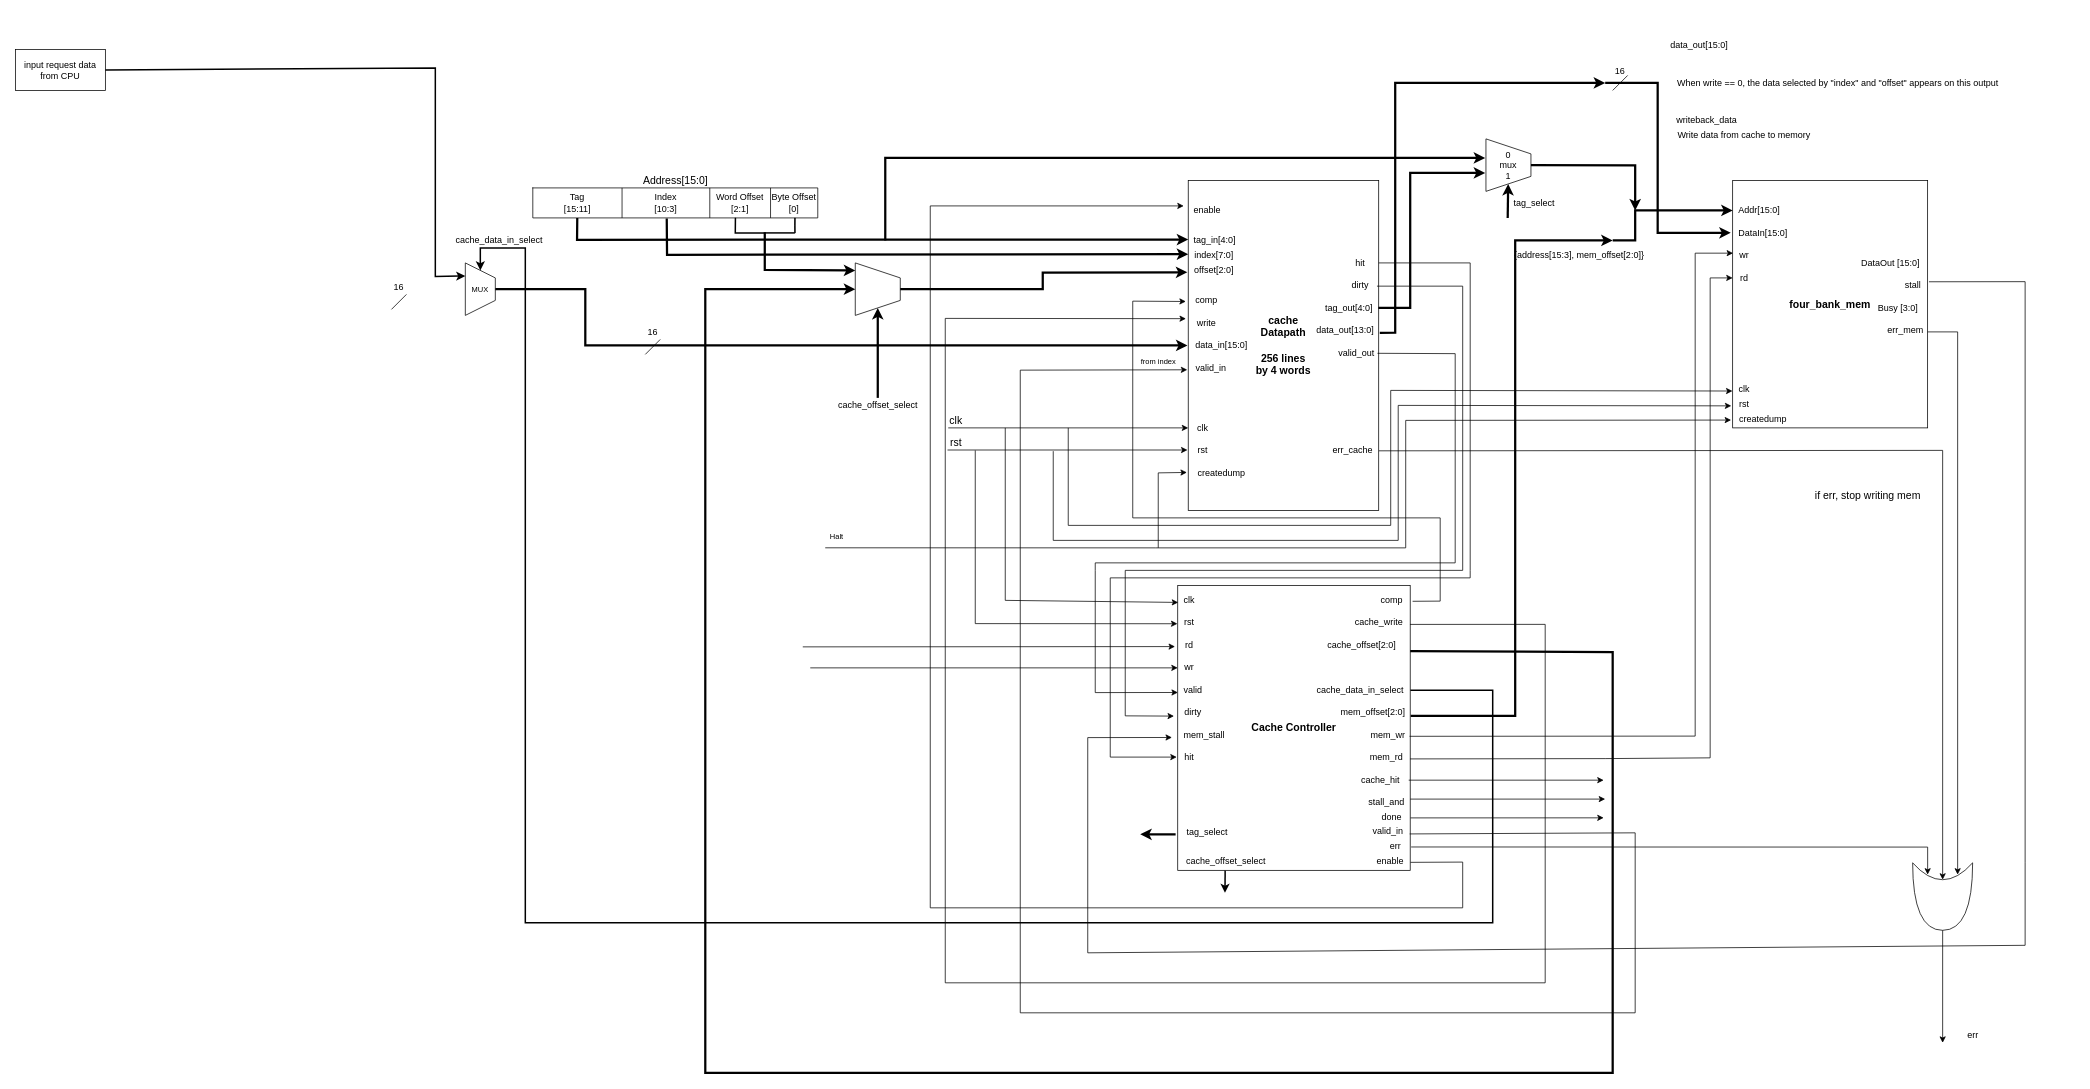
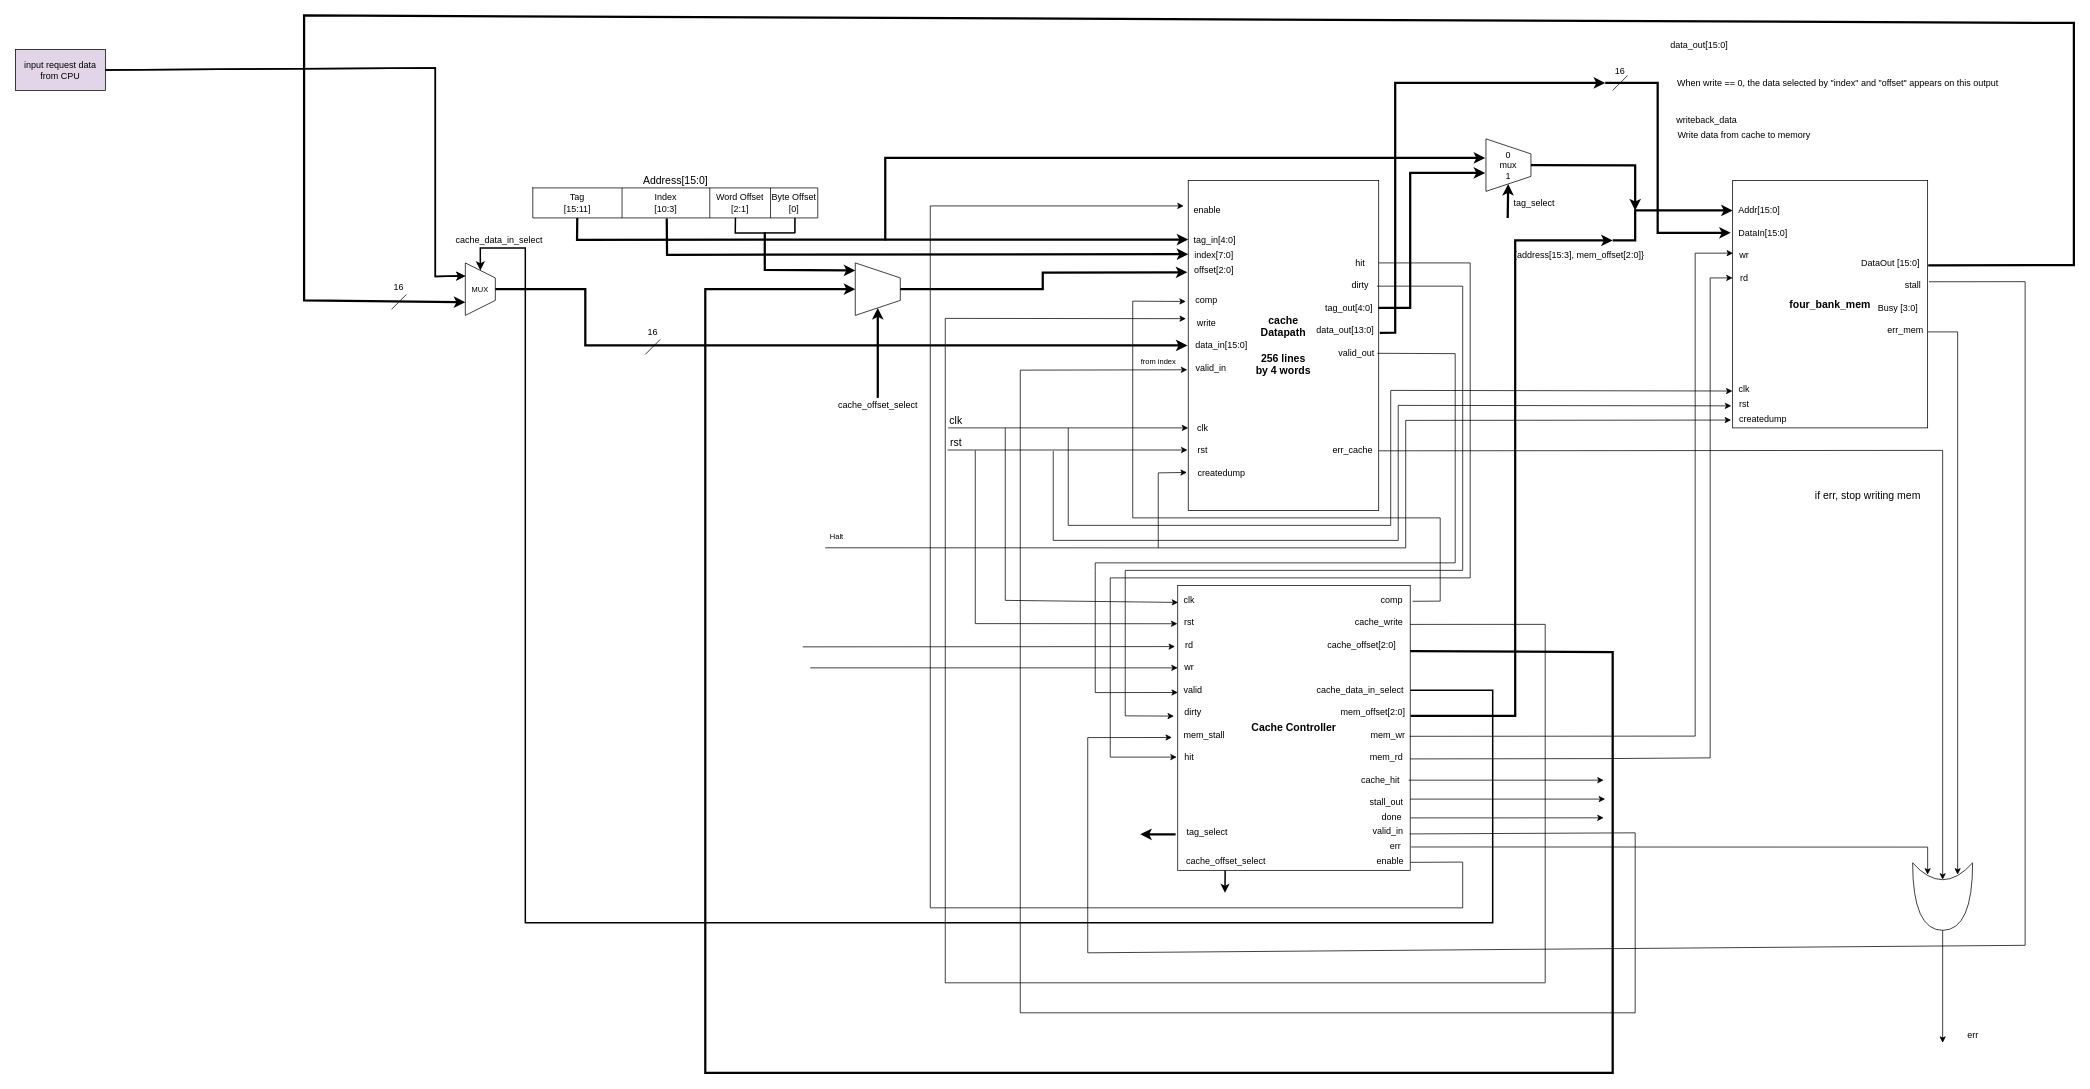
edge "four_bank_mem" -> "MUX": added
edge "input request data from CPU" -> "MUX": added
node "input request data from CPU": fillcolor #ffffff -> #e1d5e7
node "stall_and": label "stall_and" -> "stall_out"
